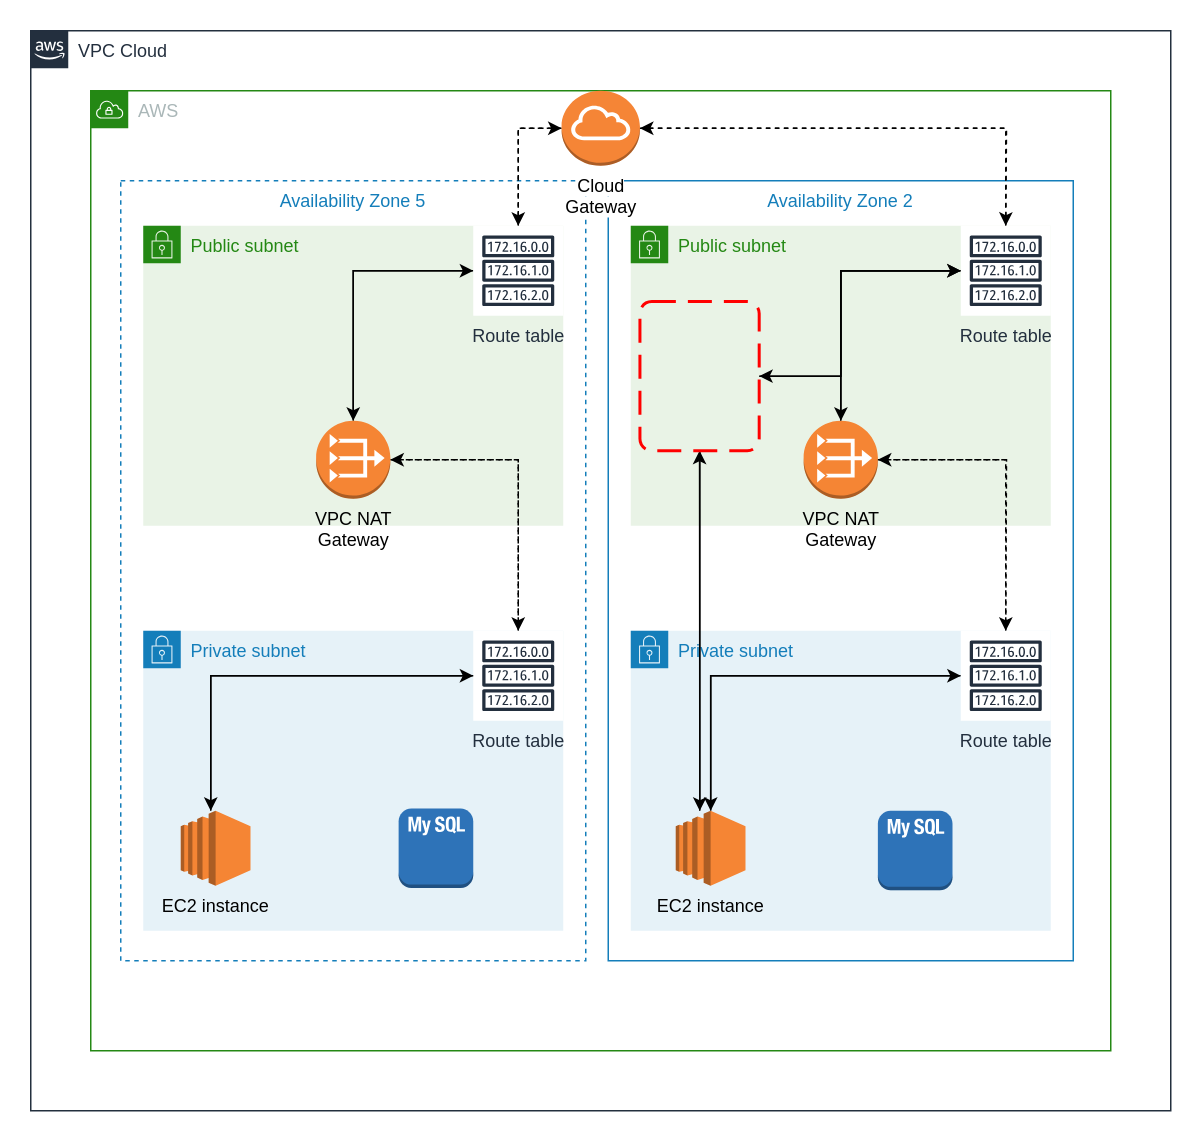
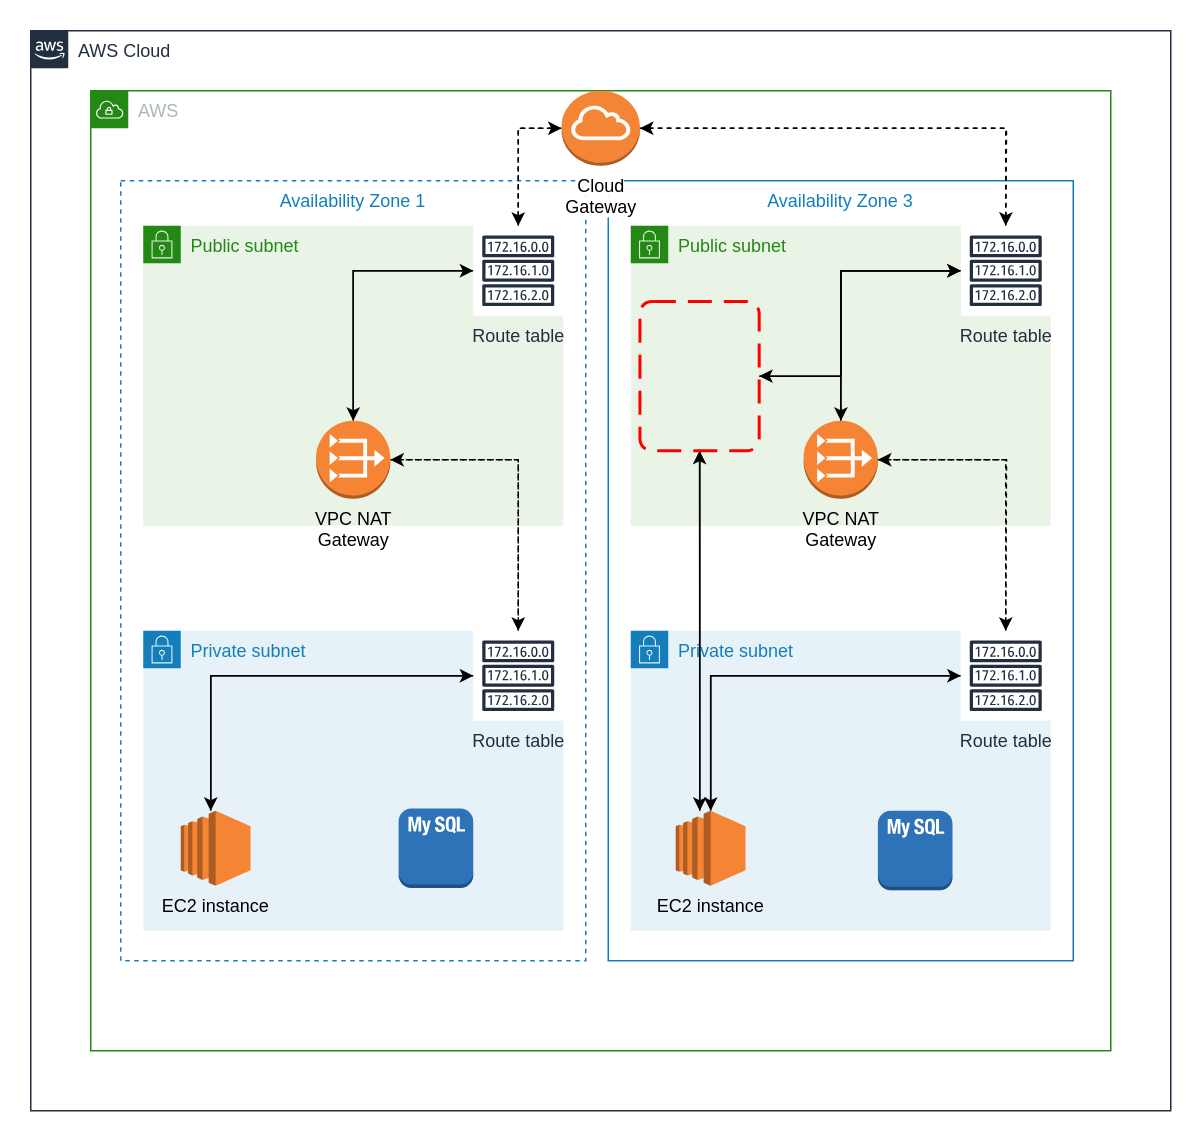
node "VPC Cloud": label "VPC Cloud" -> "AWS Cloud"
node "Availability Zone 5": label "Availability Zone 5" -> "Availability Zone 1"
node "Availability Zone 2": label "Availability Zone 2" -> "Availability Zone 3"
